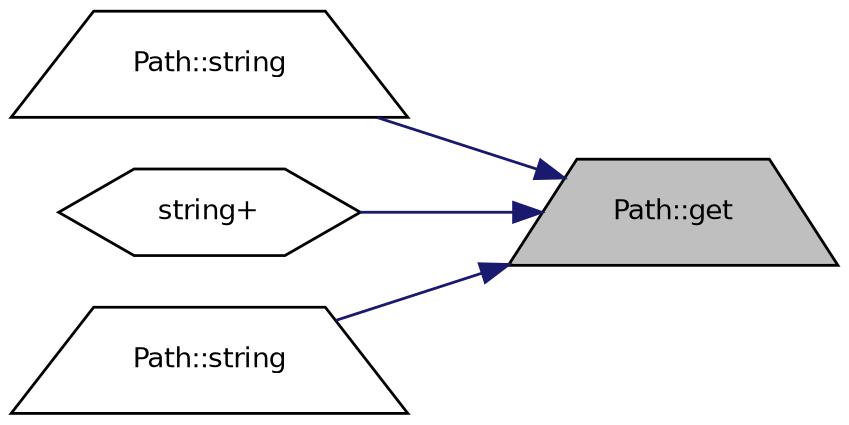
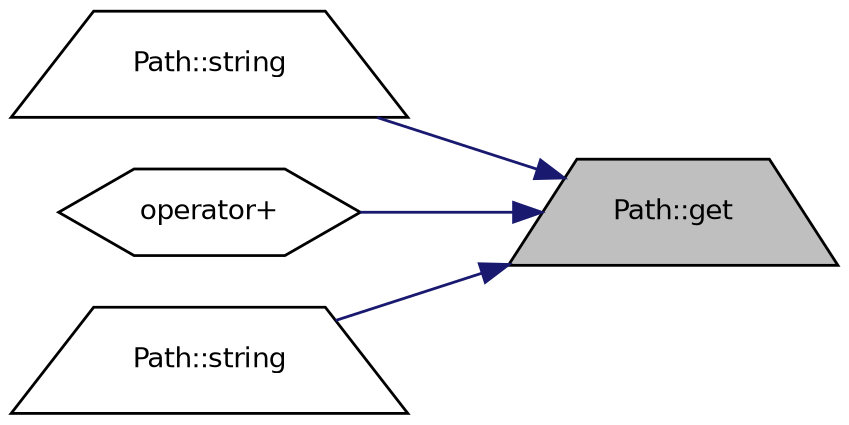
node "string+": label "string+" -> "operator+"
